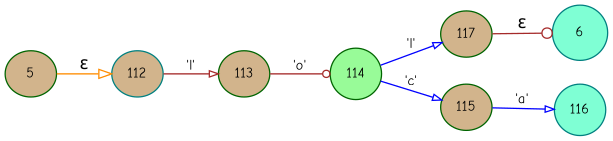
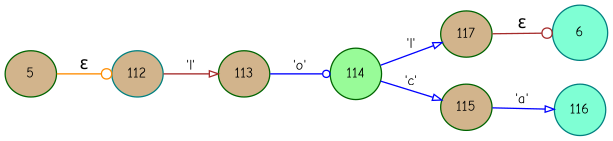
edge "5" -> "112": arrowhead onormal -> odot
edge "113" -> "114": color brown -> blue
